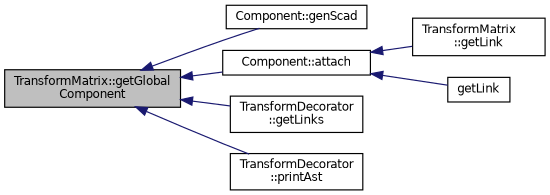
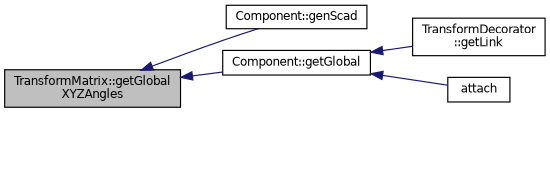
node "TransformMatrix ::getLink": label "TransformMatrix ::getLink" -> "TransformDecorator ::getLink"
node "Component::attach": label "Component::attach" -> "Component::getGlobal"
node "TransformMatrix::getGlobal Component": label "TransformMatrix::getGlobal Component" -> "TransformMatrix::getGlobal XYZAngles"
node "getLink": label "getLink" -> "attach"
node "TransformDecorator ::getLinks": removed
node "TransformDecorator ::printAst": removed
